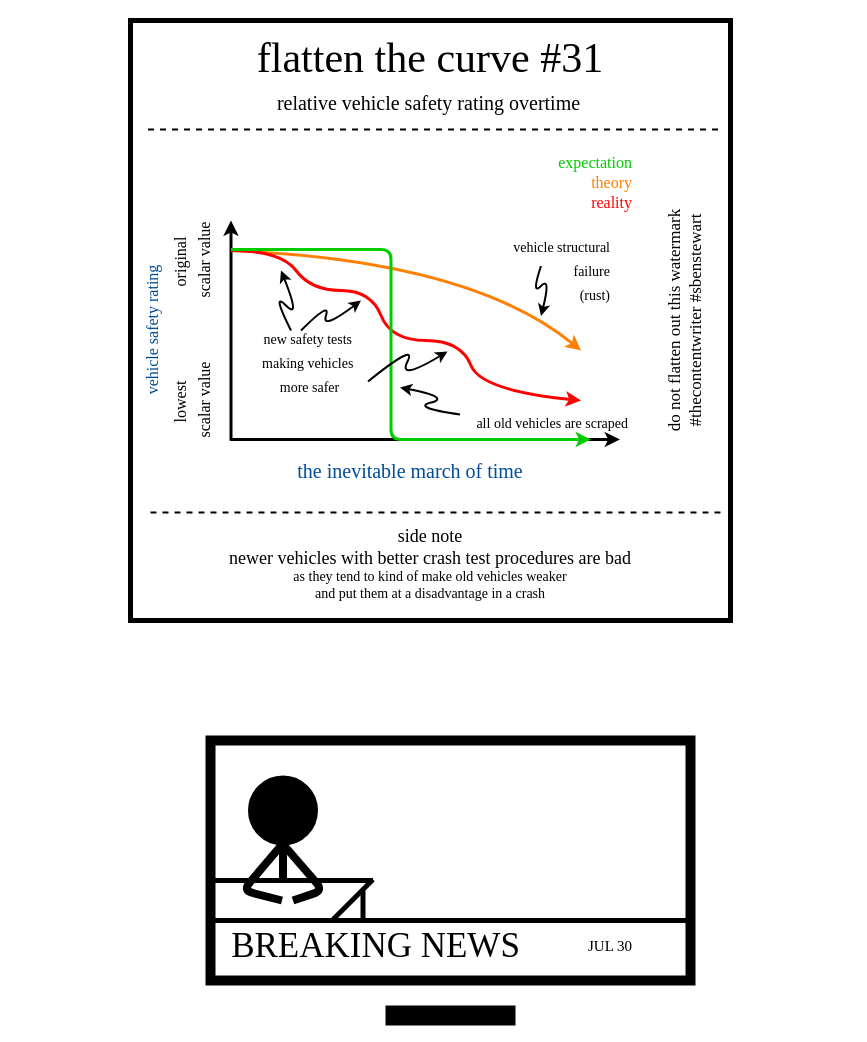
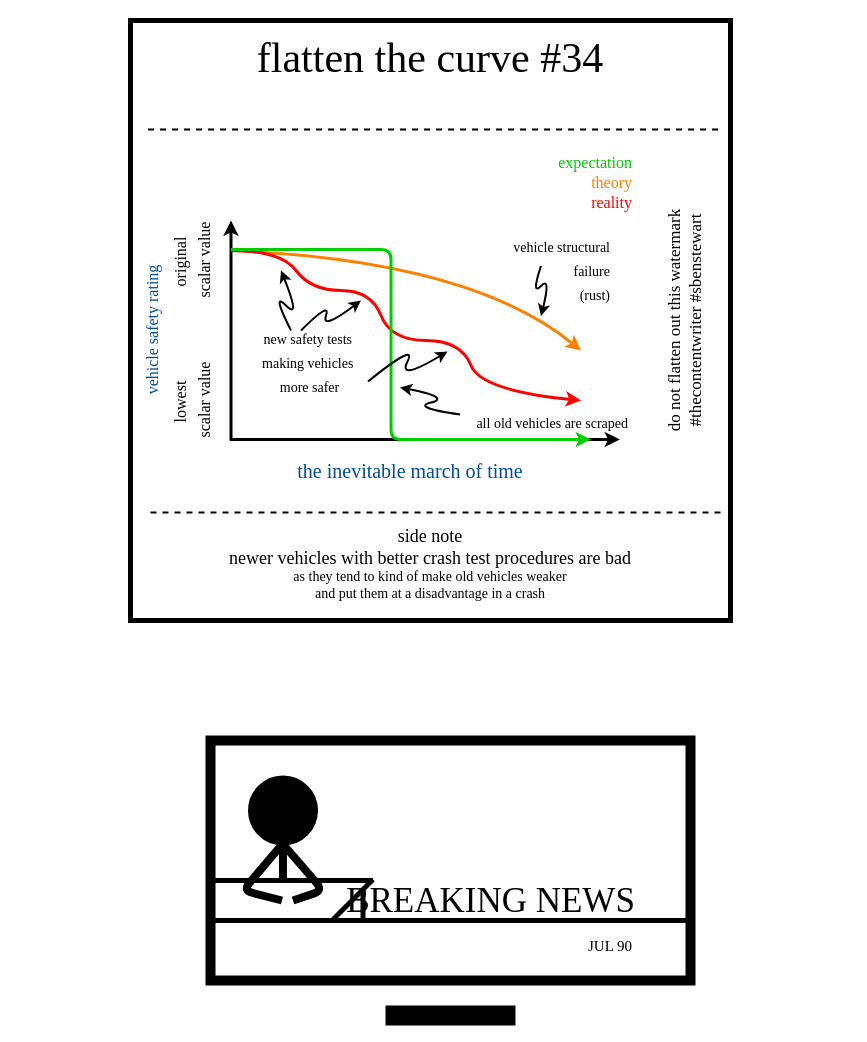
node "flatten the curve #31": label "flatten the curve #31" -> "flatten the curve #34"
node "relative vehicle safety rating overtime": removed
node "BREAKING NEWS": moved (376, 946) -> (491, 901)
node "JUL 30": label "JUL 30" -> "JUL 90"
